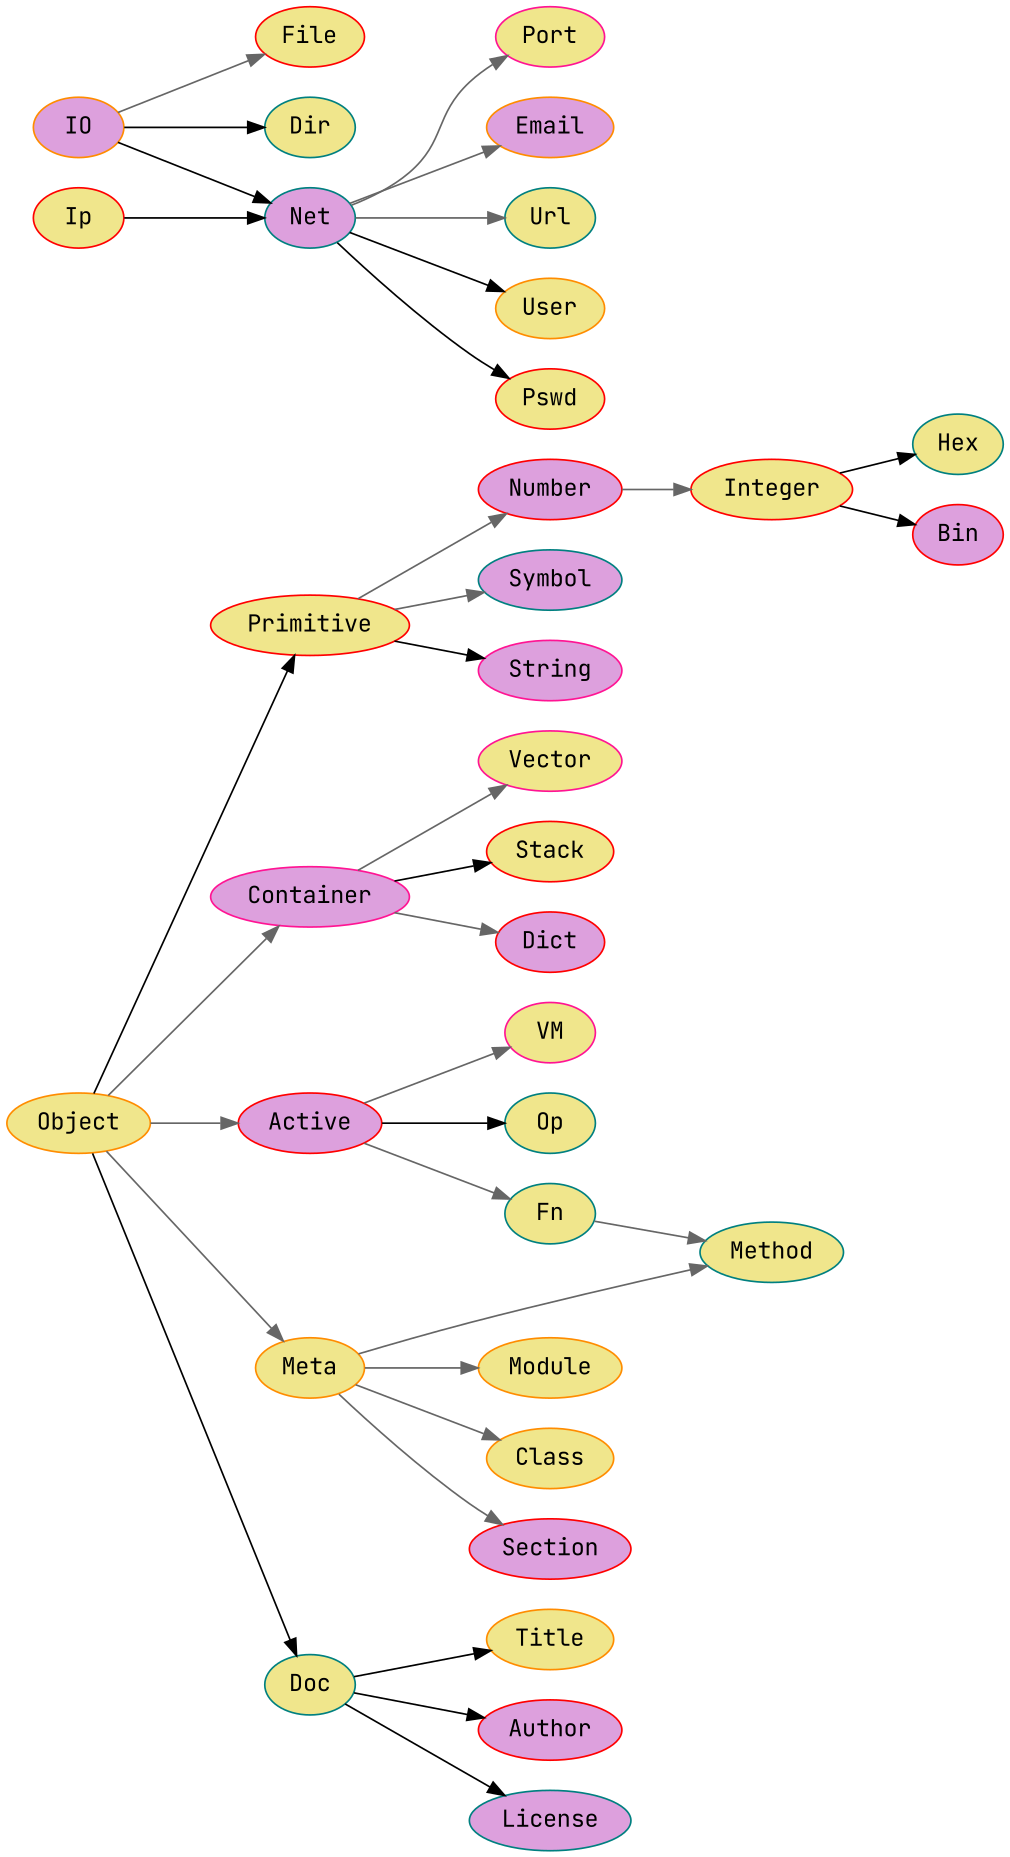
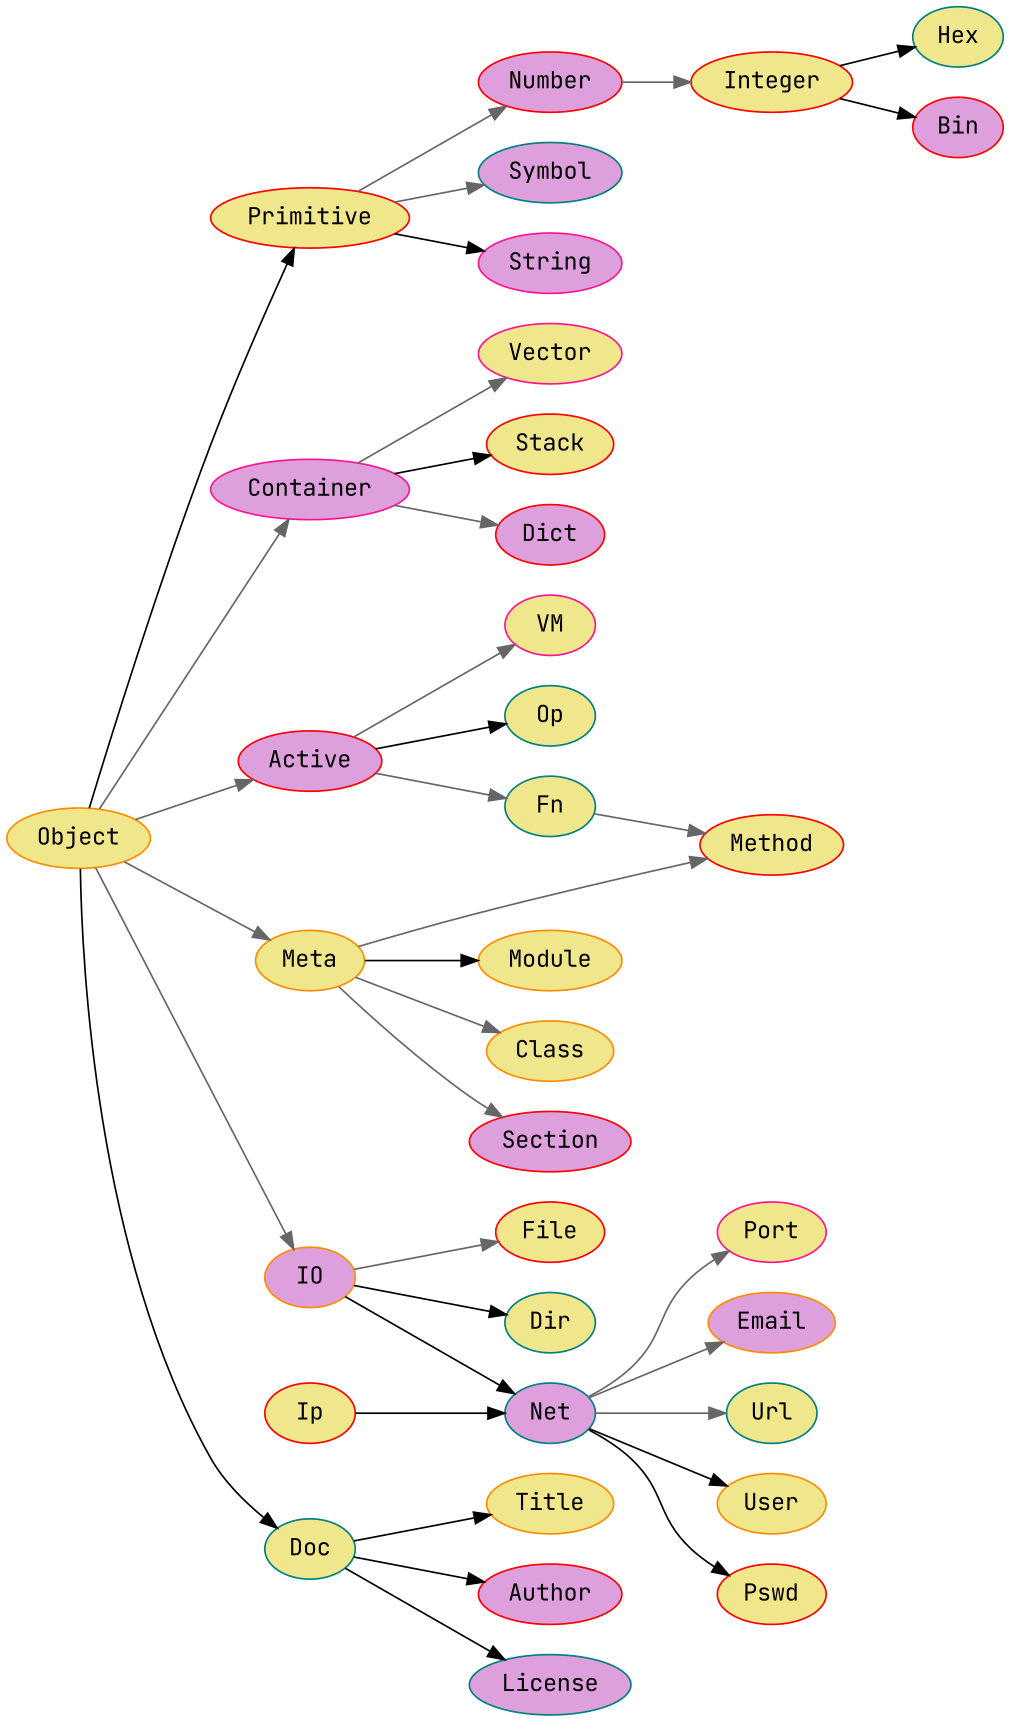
edge "Object" -> "IO": added
node "Method": color teal -> red
edge "Meta" -> "Module": color gray40 -> black
